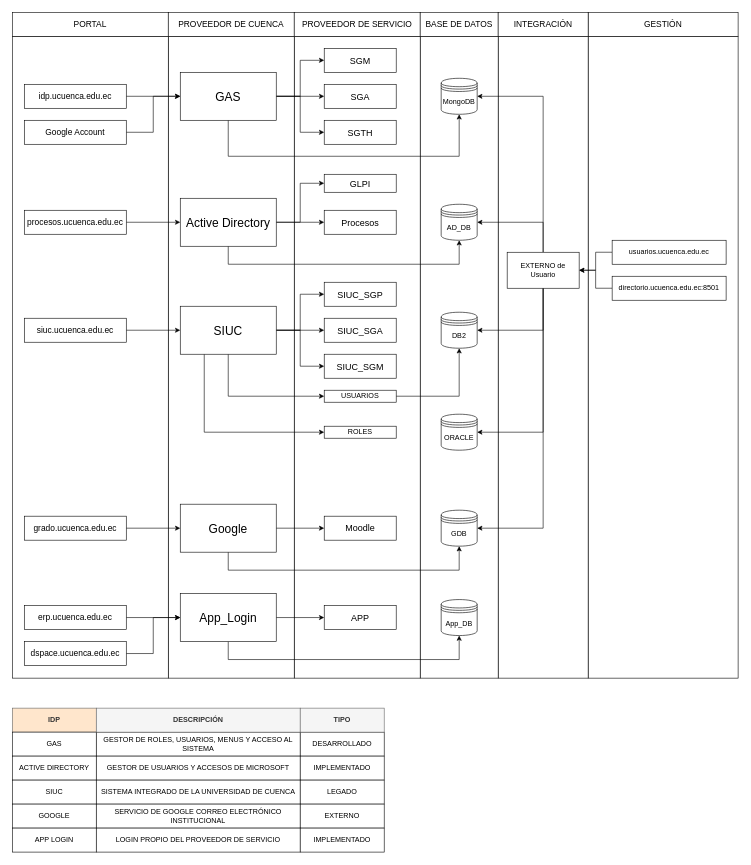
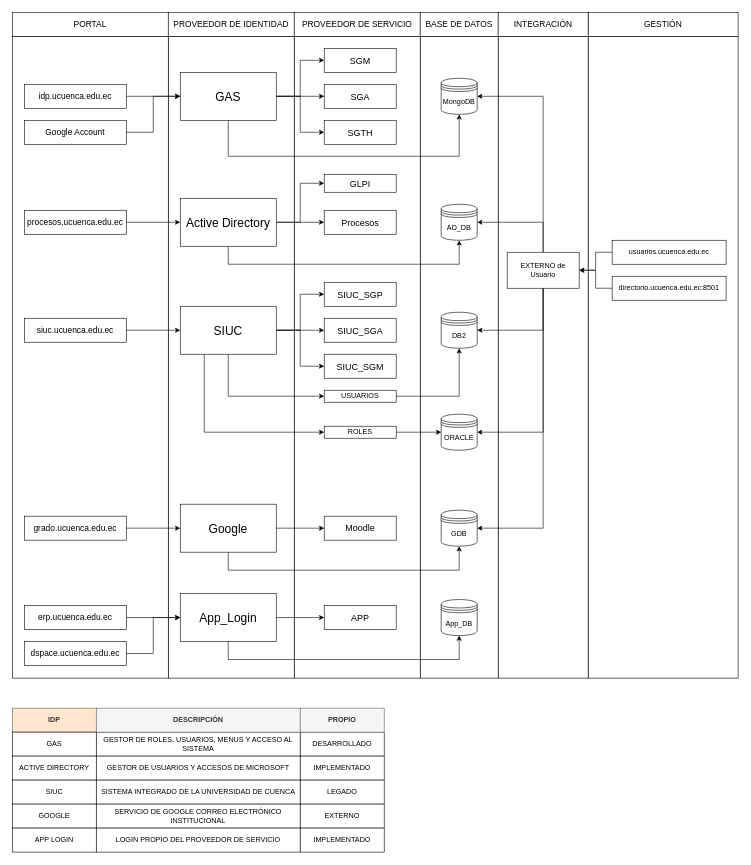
node "PROVEEDOR DE CUENCA": label "PROVEEDOR DE CUENCA" -> "PROVEEDOR DE IDENTIDAD"
edge "ROLES" -> "ORACLE": added
node "TIPO": label "TIPO" -> "PROPIO"
